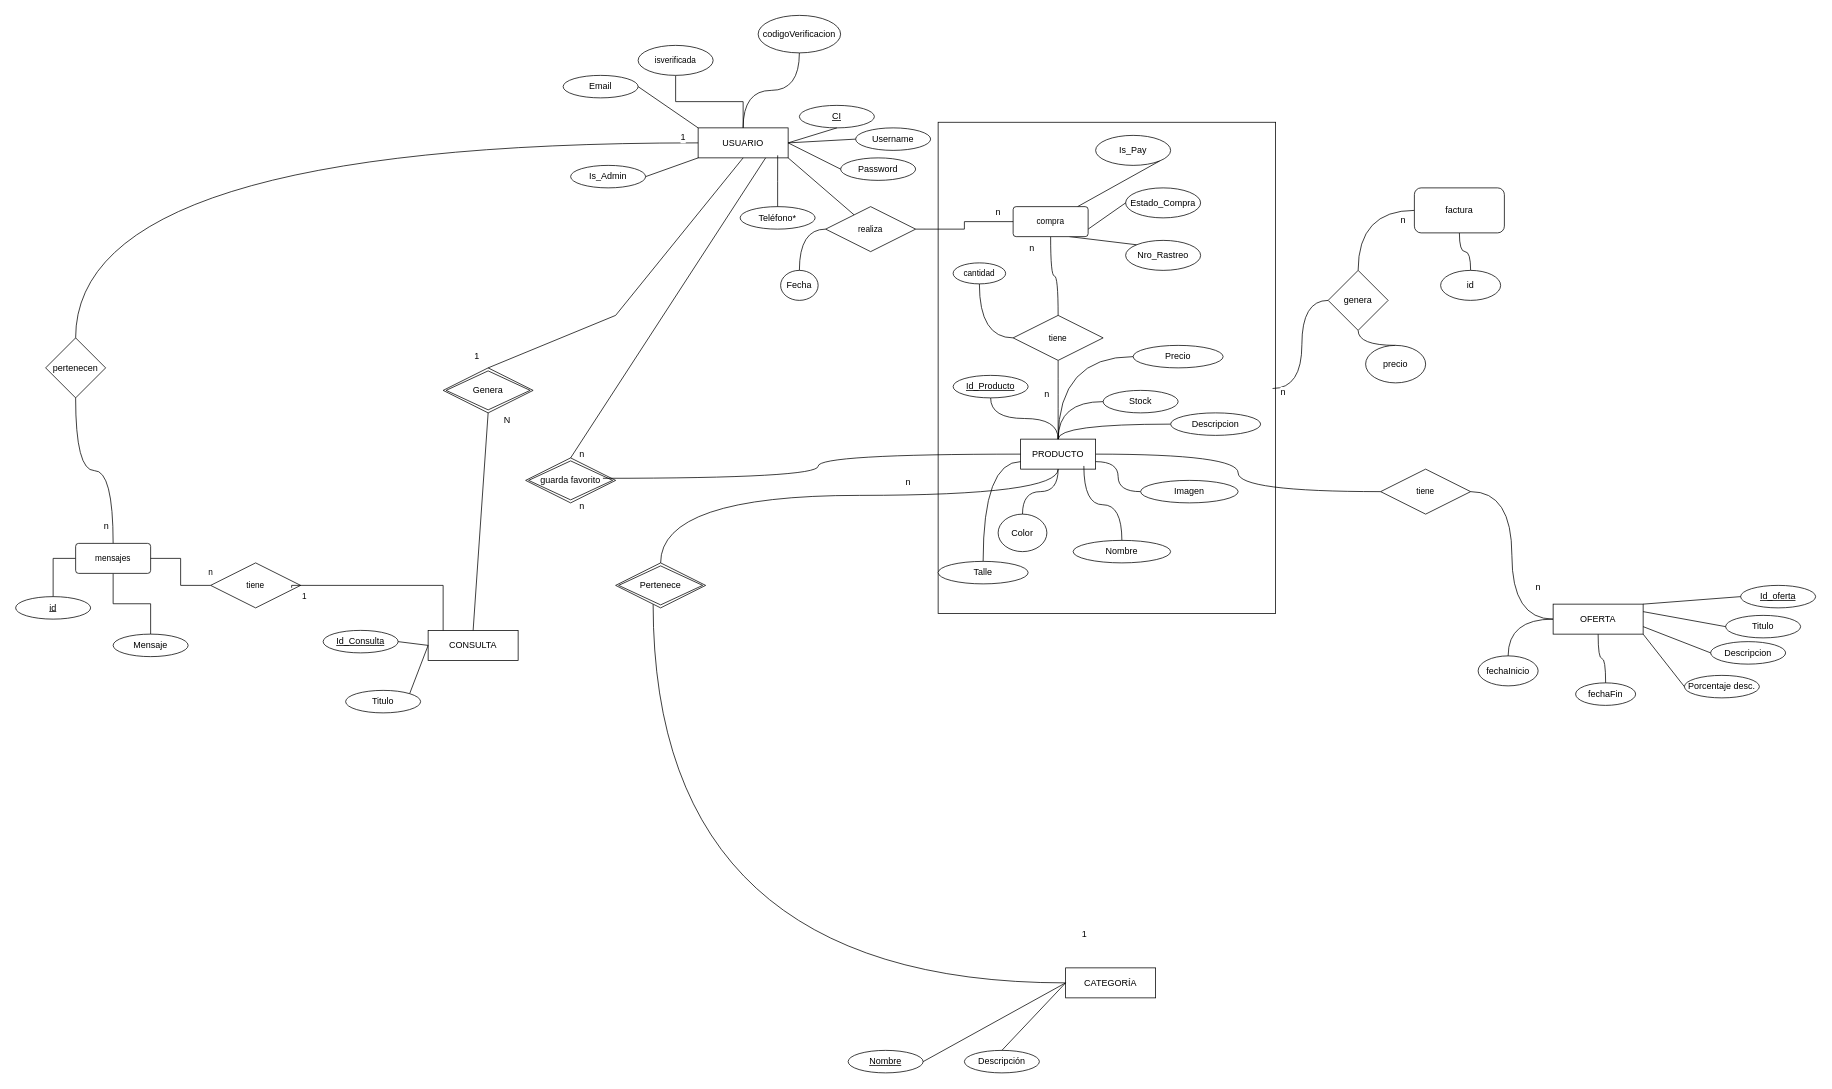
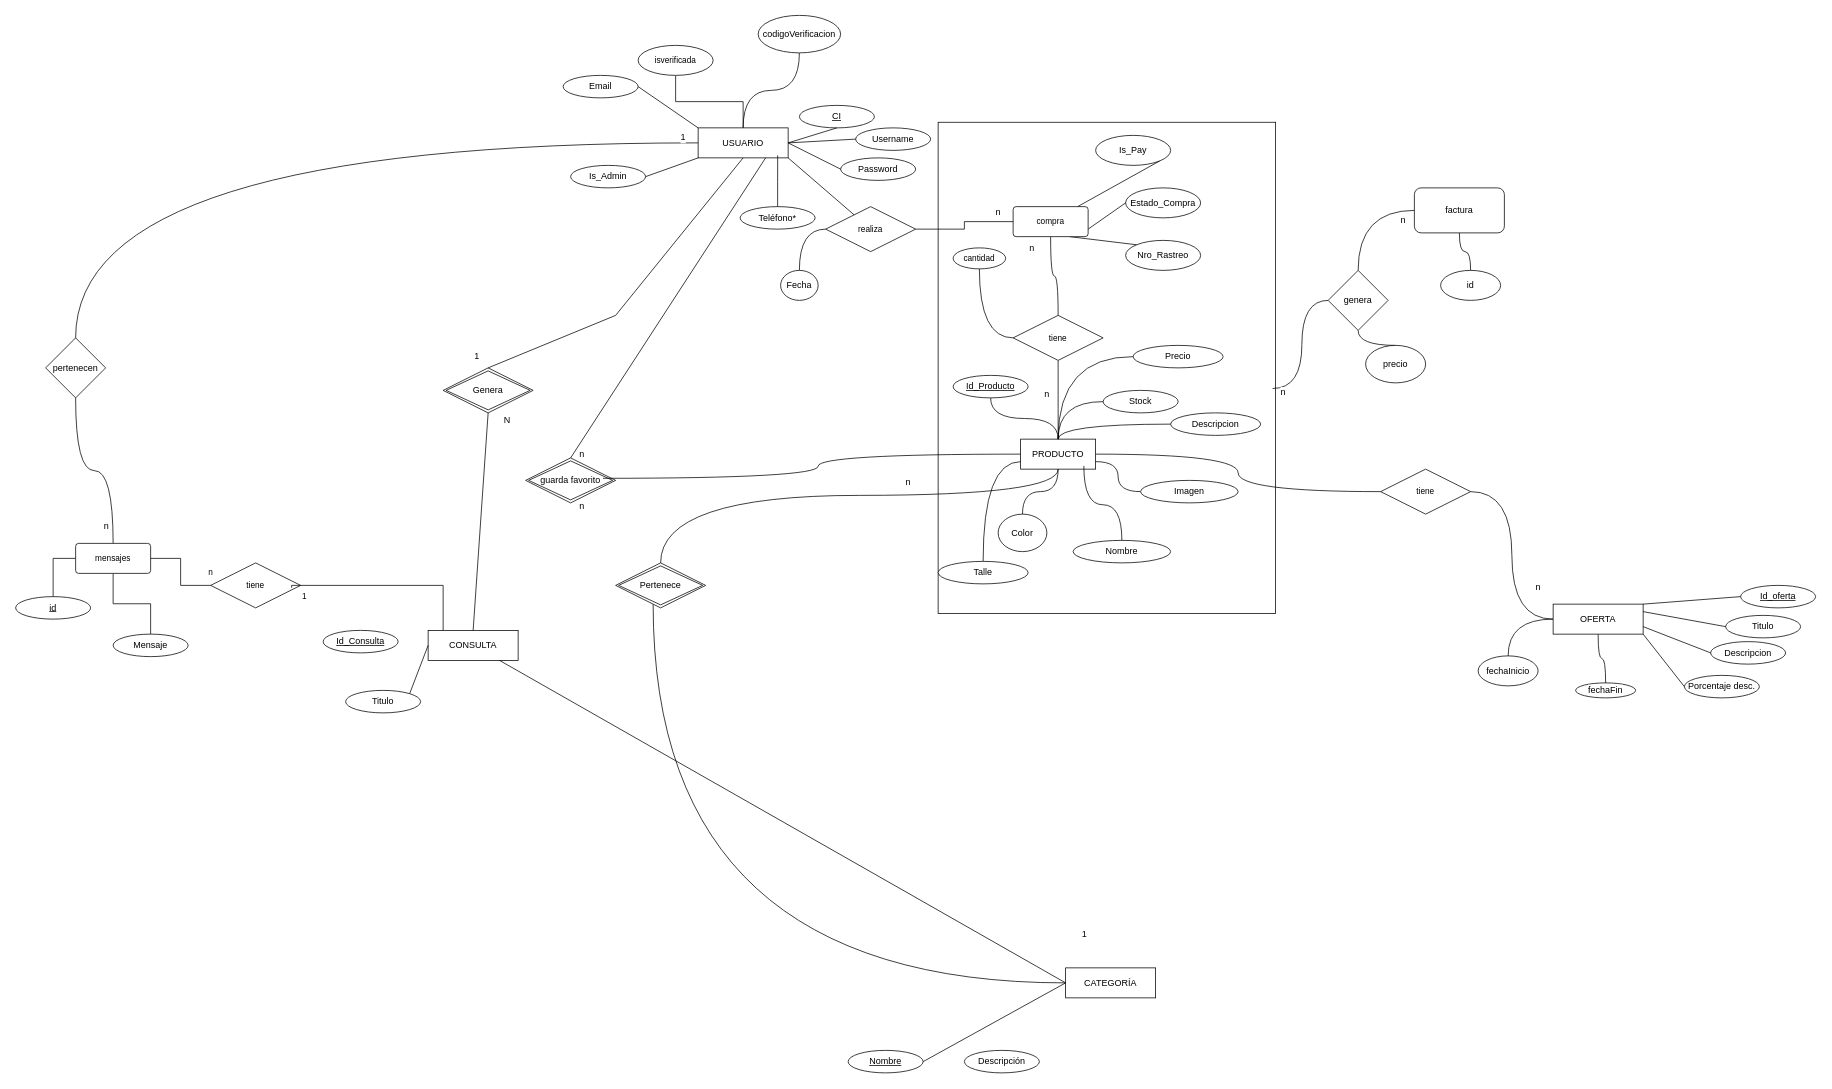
node "cantidad": moved (979, 273) -> (979, 258)
edge "Id_Consulta" -- "CONSULTA": removed
node "fechaFin": size 60x23 -> 60x15
edge "CATEGORÍA" -- "Descripción": now "CATEGORÍA" -- "CONSULTA"
